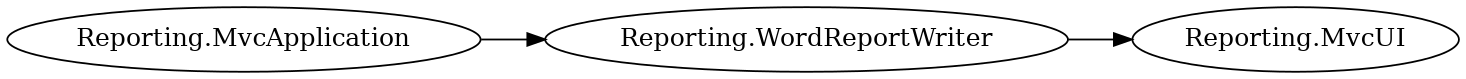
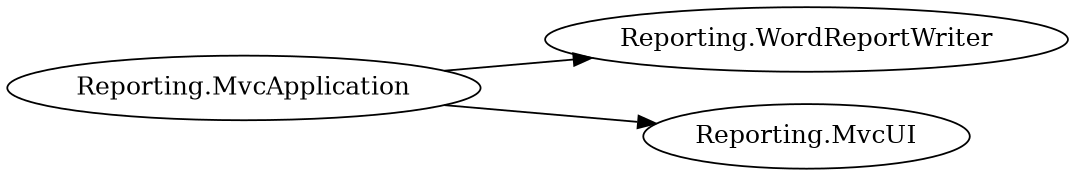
edge "Reporting.WordReportWriter" -> "Reporting.MvcUI": now "Reporting.MvcApplication" -> "Reporting.MvcUI"
